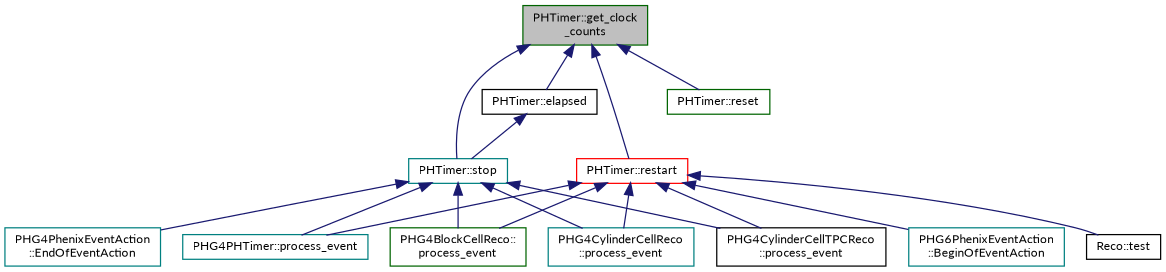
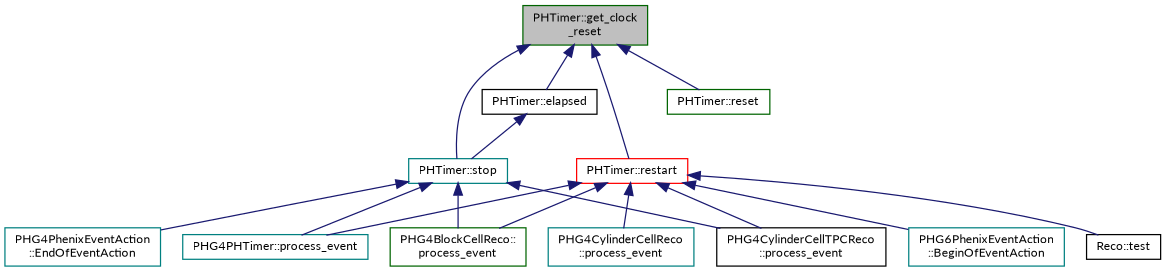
node "PHTimer::get_clock _counts": label "PHTimer::get_clock _counts" -> "PHTimer::get_clock _reset"
edge "PHG4CylinderCellReco ::process_event" -> "PHTimer::stop": removed
